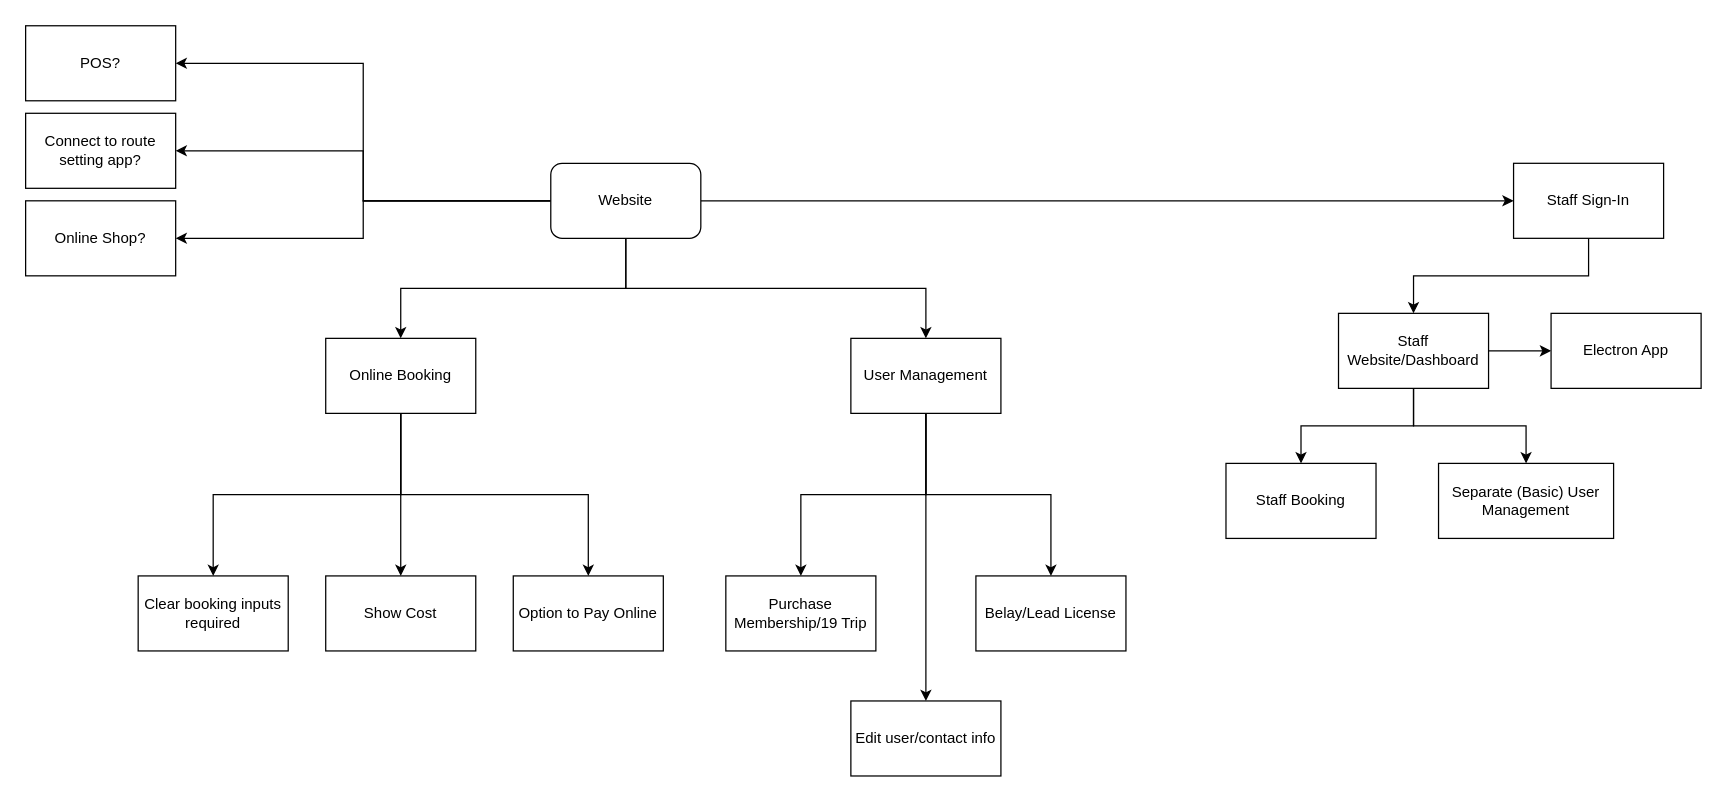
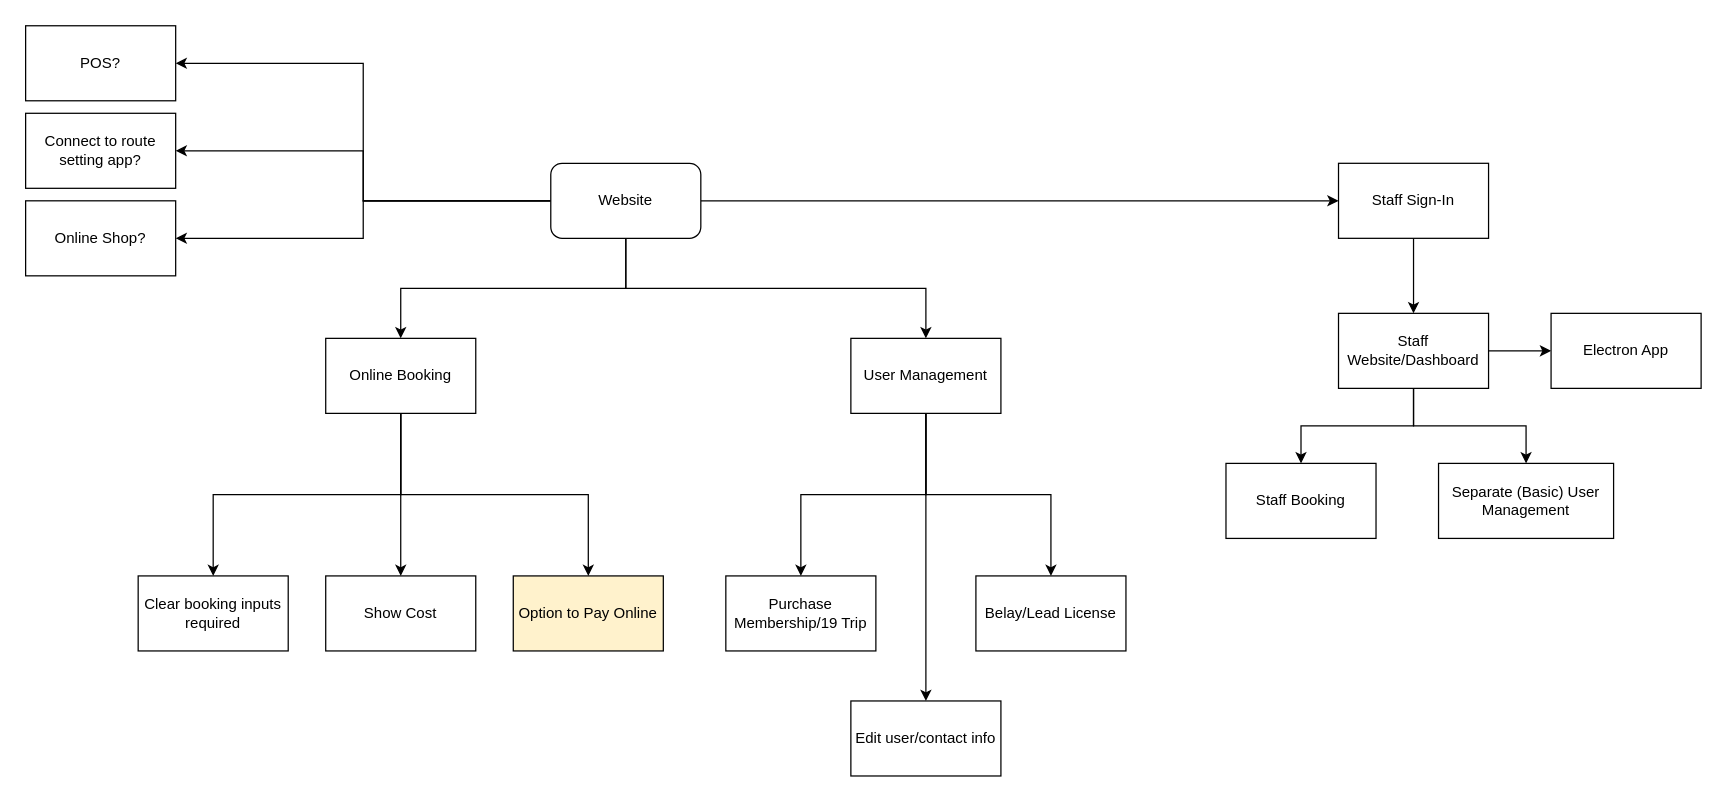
node "Staff Sign-In": moved (1588, 201) -> (1413, 201)
node "Option to Pay Online": fillcolor #ffffff -> #fff2cc
